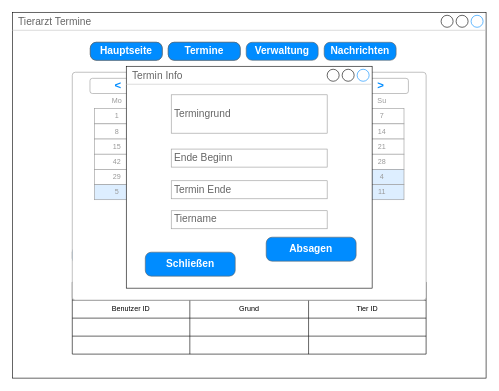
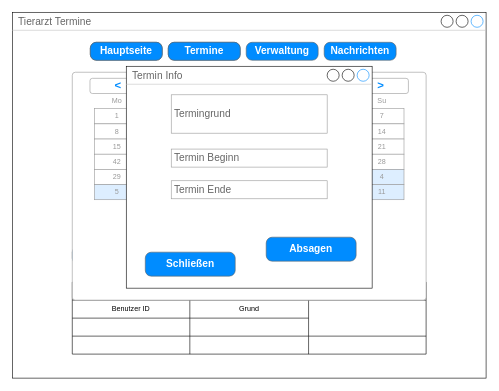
node "Ende Beginn": label "Ende Beginn" -> "Termin Beginn"
node "Tiername": removed
node "Tier ID": removed
